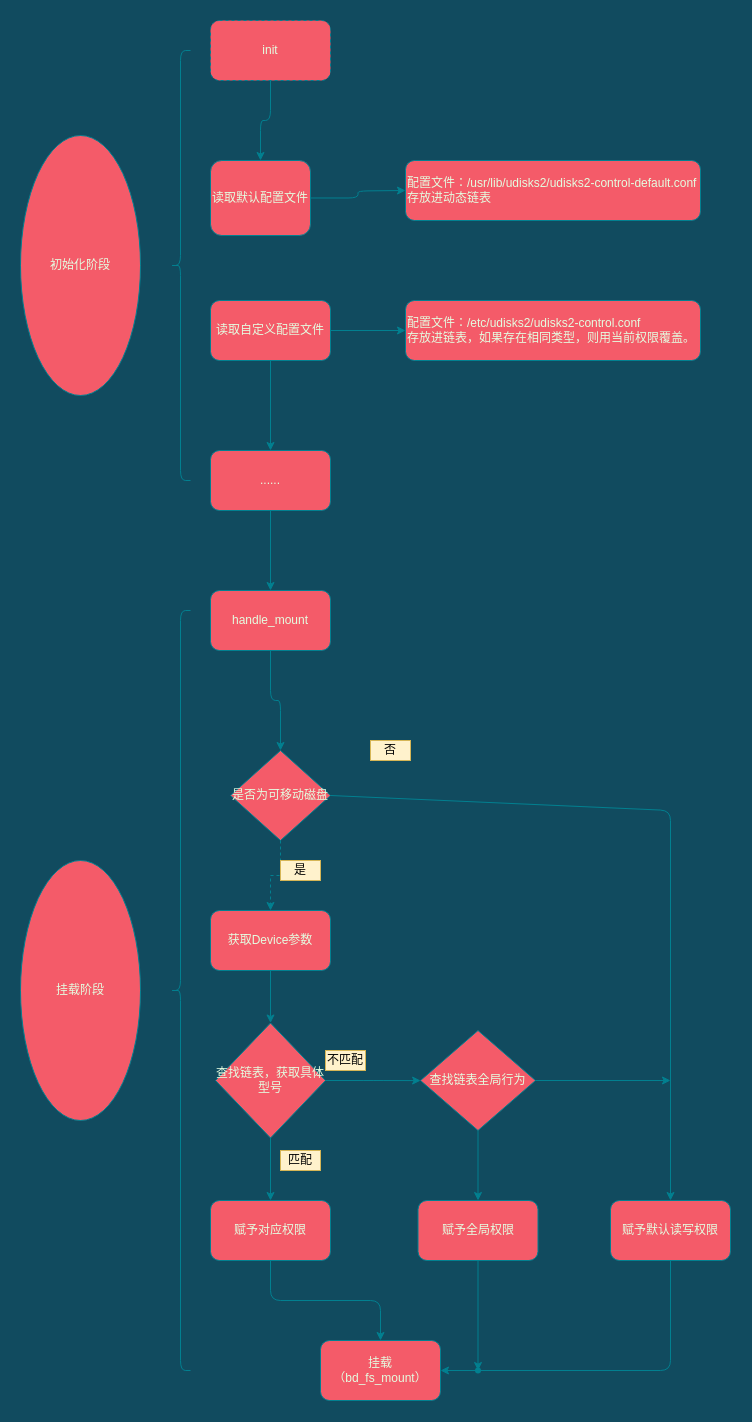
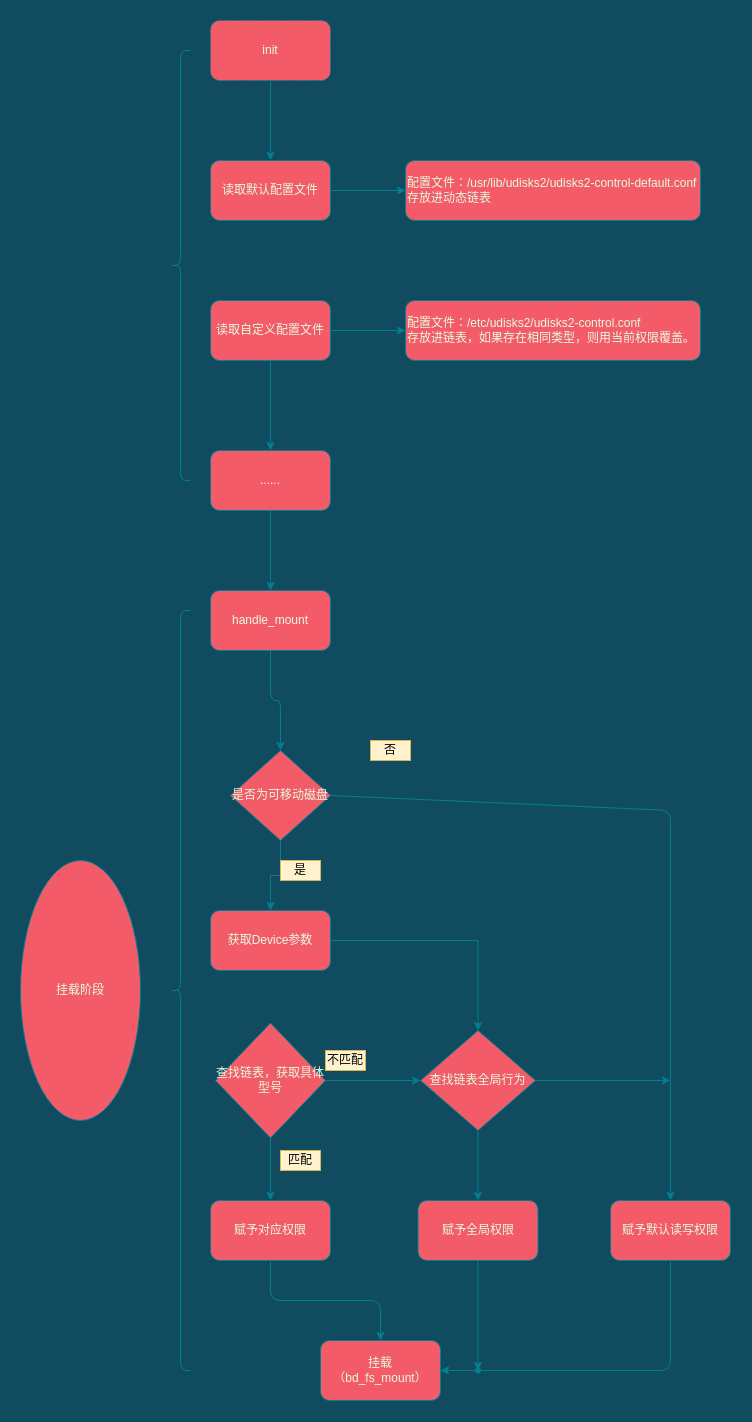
node "读取默认配置文件": size 100x75 -> 120x60
node "初始化阶段": removed
edge "是否为可移动磁盘" -> "获取Device参数": style dashed -> solid
edge "获取Device参数" -> "查找链表，获取具体型号": now "获取Device参数" -> "查找链表全局行为"
